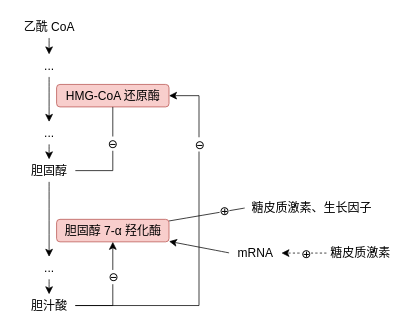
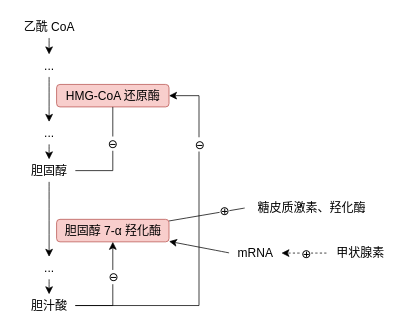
node "糖皮质激素、生长因子": label "糖皮质激素、生长因子" -> "糖皮质激素、羟化酶"
node "糖皮质激素": label "糖皮质激素" -> "甲状腺素"
